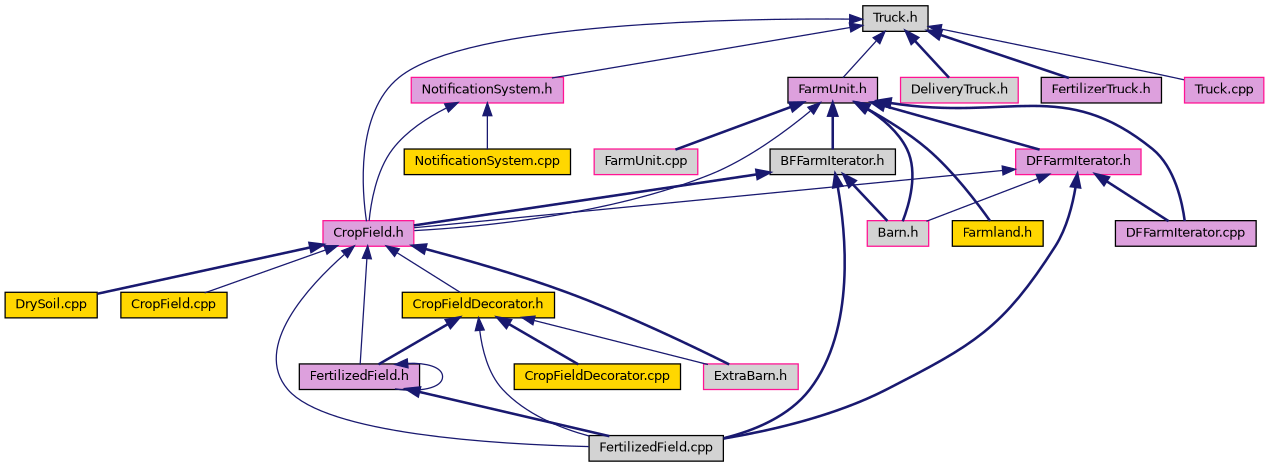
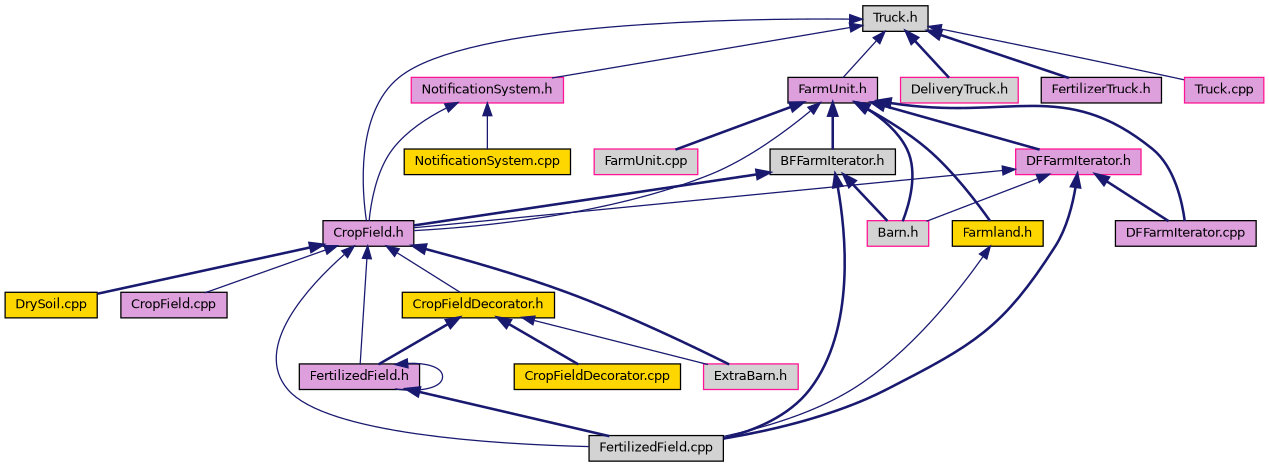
node "CropField.h": color deeppink -> black
node "CropField.cpp": fillcolor gold -> plum
edge "FertilizedField.cpp" -> "CropFieldDecorator.h": now "FertilizedField.cpp" -> "Farmland.h"
